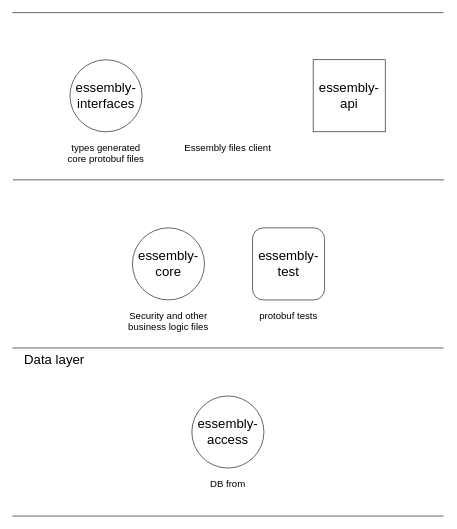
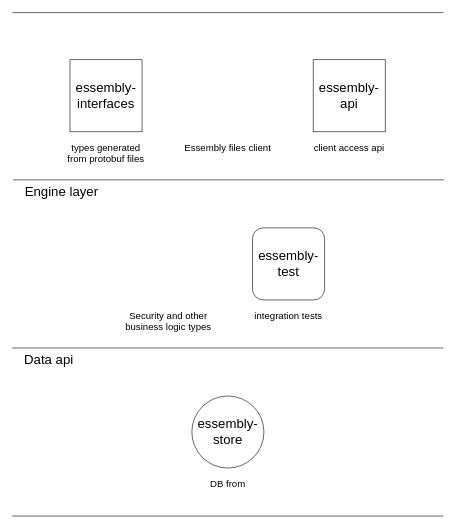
node "essembly-interfaces": shape ellipse -> rectangle
node "client access api": added
node "types generated core protobuf files": label "types generated core protobuf files" -> "types generated from protobuf files"
node "Engine layer": added
node "essembly-core": removed
node "protobuf tests": label "protobuf tests" -> "integration tests"
node "Security and other business logic files": label "Security and other business logic files" -> "Security and other business logic types"
node "Data layer": label "Data layer" -> "Data api"
node "essembly-access": label "essembly-access" -> "essembly-store"
